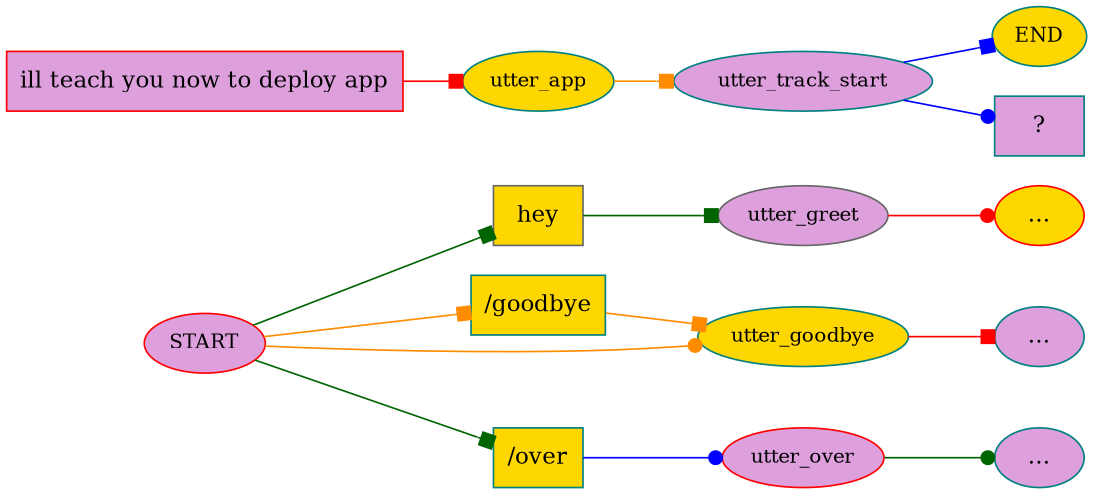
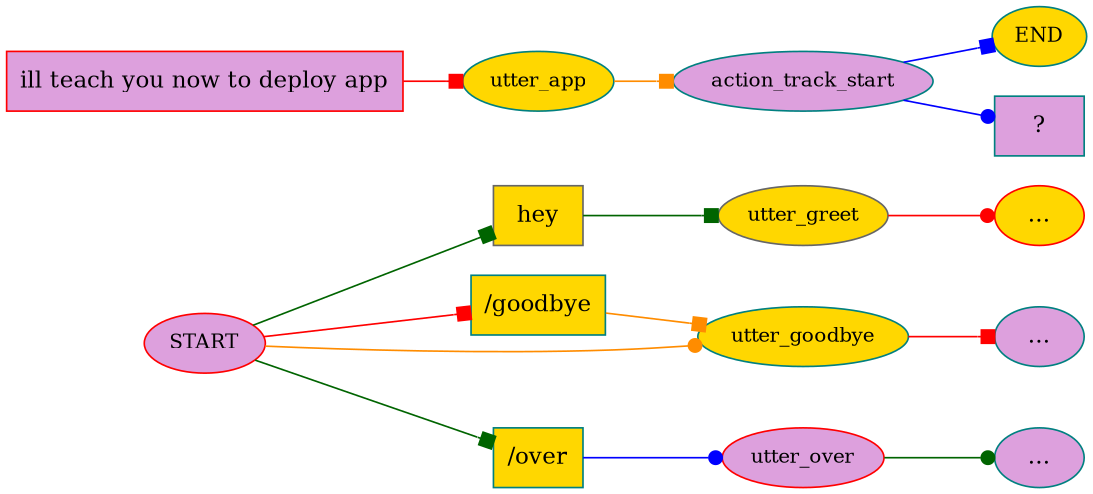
node "utter_track_start": label "utter_track_start" -> "action_track_start"
node "utter_greet": fillcolor plum -> gold
edge "START" -> "/goodbye": color darkorange -> red
